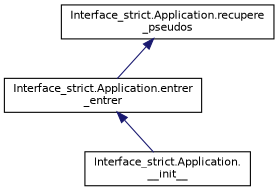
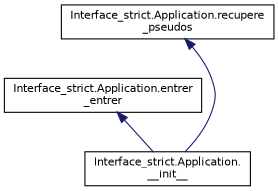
edge "Interface_strict.Application.entrer _entrer" -> "Interface_strict.Application.recupere _pseudos": now "Interface_strict.Application. __init__" -> "Interface_strict.Application.recupere _pseudos"
